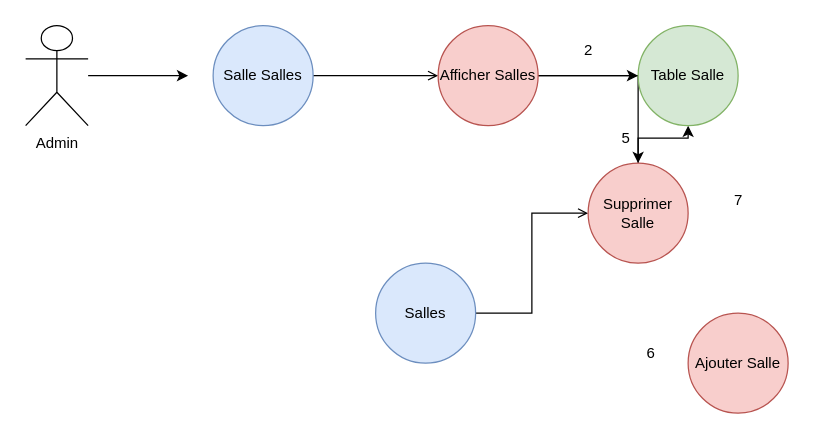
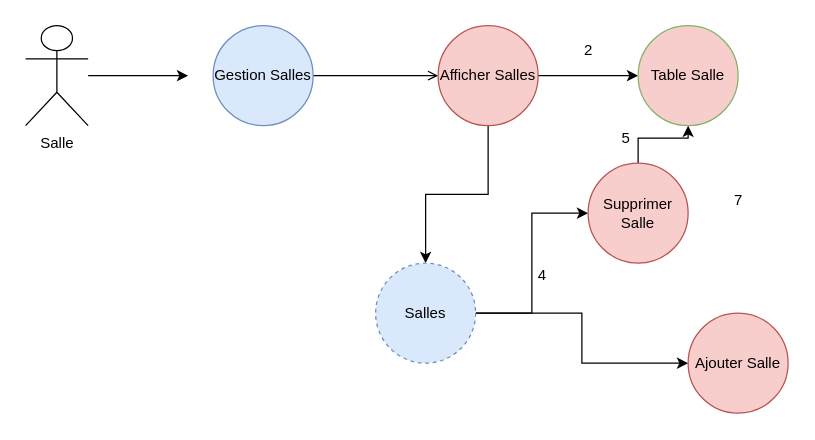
node "Salle Salles": label "Salle Salles" -> "Gestion Salles"
node "Table Salle": fillcolor #d5e8d4 -> #f8cecc
edge "Afficher Salles" -> "Supprimer Salle": now "Afficher Salles" -> "Salles"
node "Admin": label "Admin" -> "Salle"
edge "Salles" -> "Supprimer Salle": arrowhead open -> classic
node "4": added
node "Salles": style solid -> dashed
node "6": removed
edge "Salles" -> "Ajouter Salle": added
